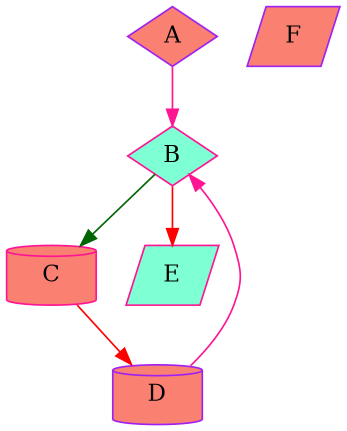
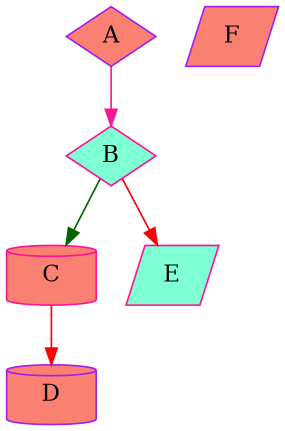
edge "D" -> "B": removed
